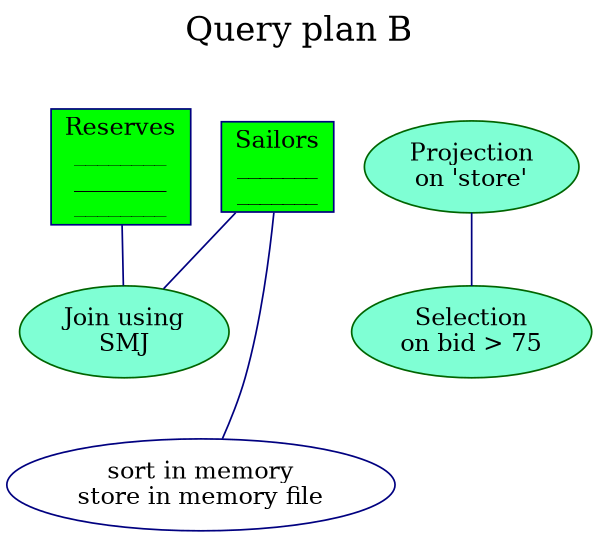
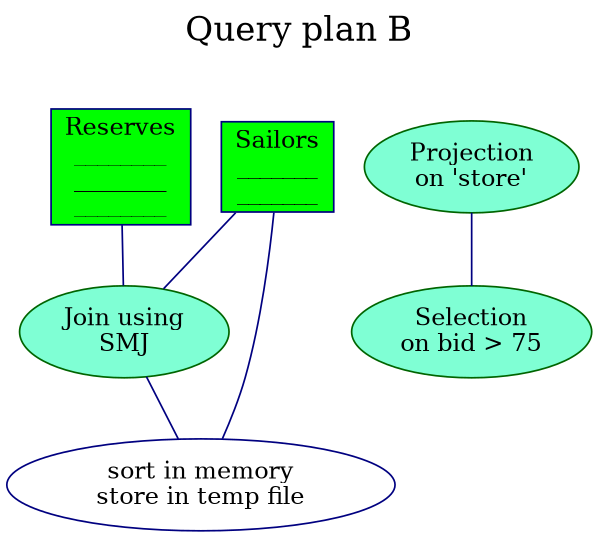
edge "Join using" -- "sort in memory": added
node "sort in memory": text "store in memory file" -> "store in temp file"
